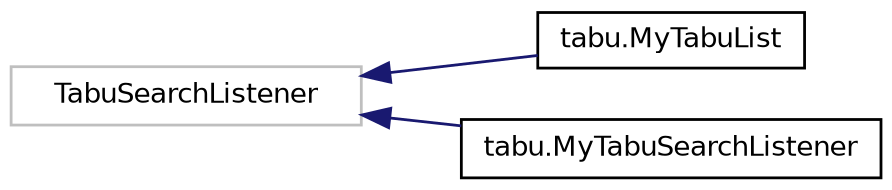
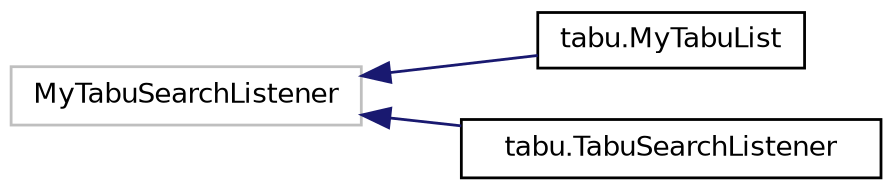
node "TabuSearchListener": label "TabuSearchListener" -> "MyTabuSearchListener"
node "tabu.MyTabuSearchListener": label "tabu.MyTabuSearchListener" -> "tabu.TabuSearchListener"
